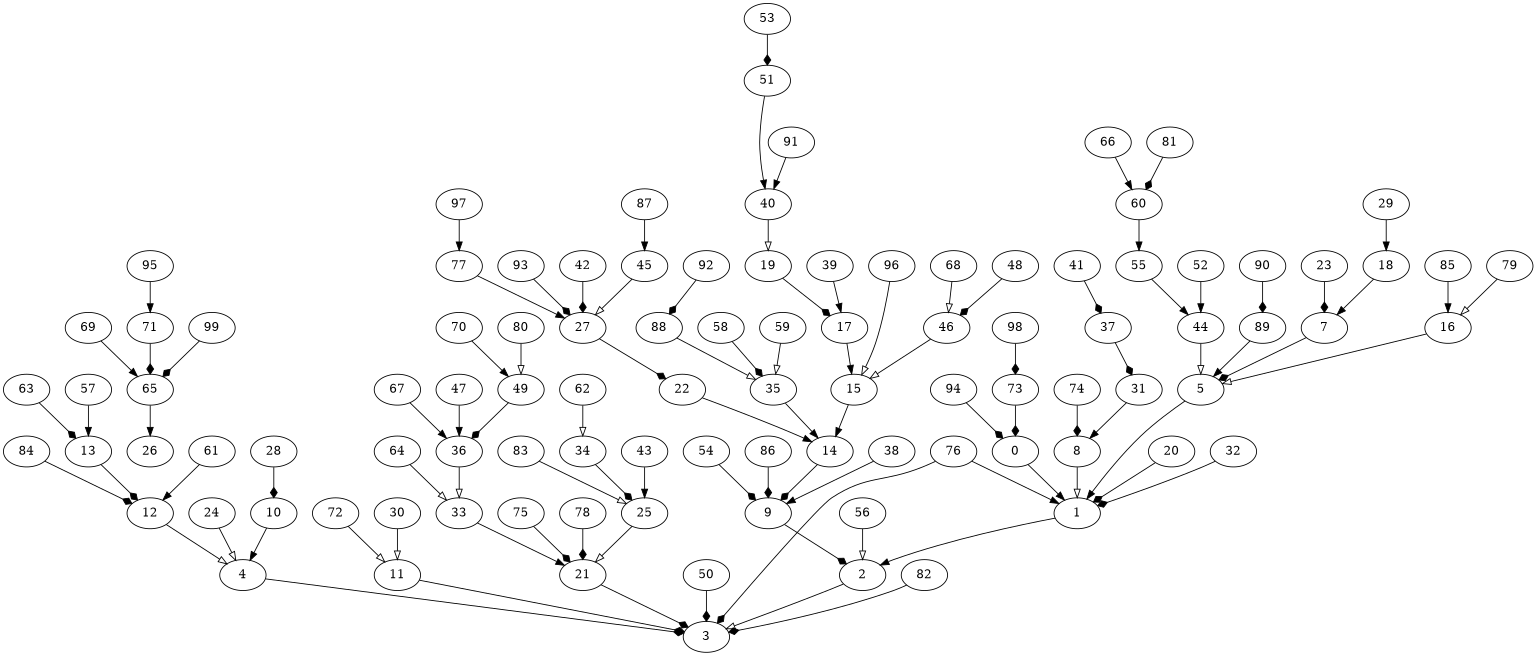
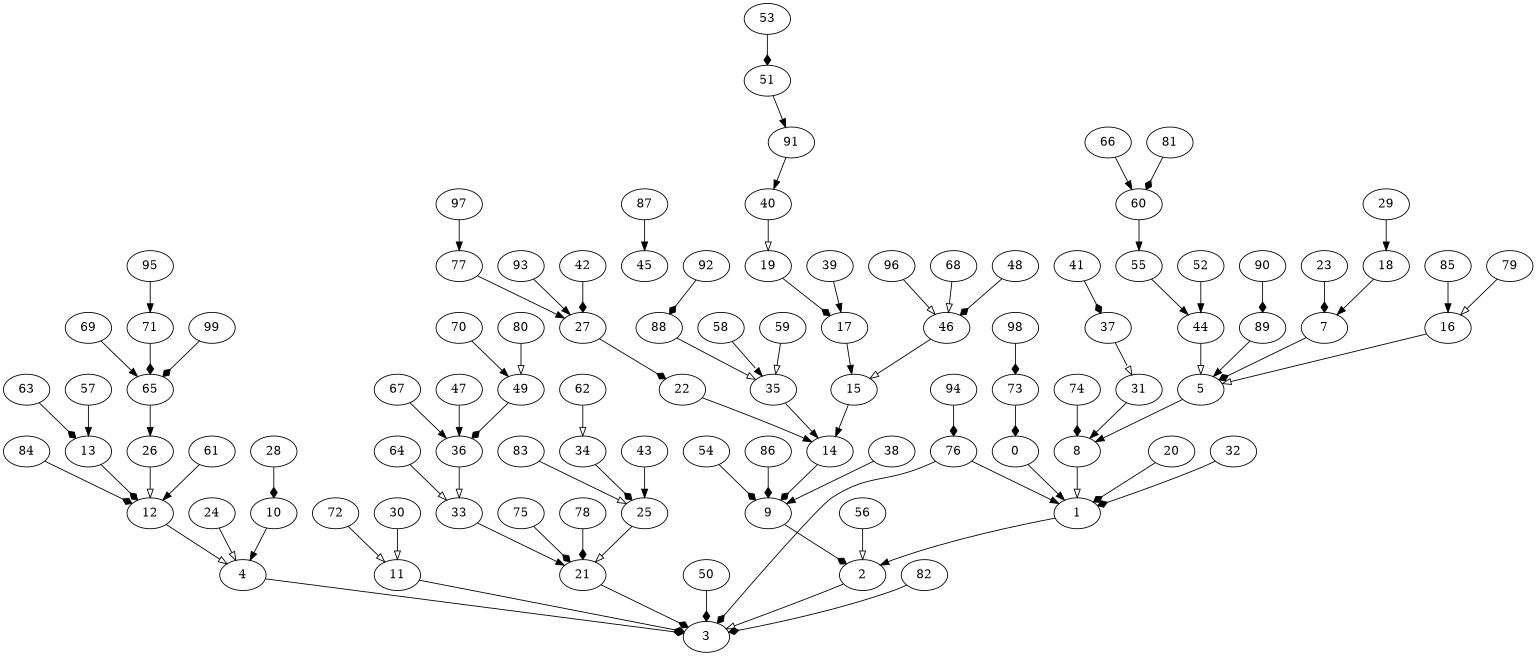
edge "51" -> "40": now "51" -> "91"
edge "93" -> "27": arrowhead diamond -> normal
edge "45" -> "27": removed
edge "96" -> "15": now "96" -> "46"
edge "37" -> "31": arrowhead diamond -> onormal
edge "58" -> "35": arrowhead diamond -> normal
edge "94" -> "0": now "94" -> "76"
edge "5" -> "1": now "5" -> "8"
edge "26" -> "12": added
